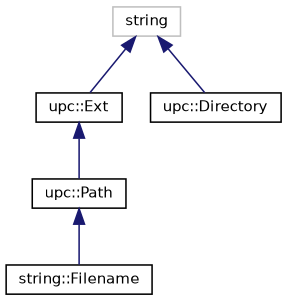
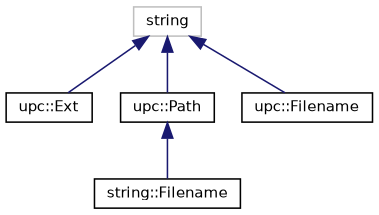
node "upc::Directory": label "upc::Directory" -> "upc::Filename"
edge "upc::Path" -> "upc::Ext": now "upc::Path" -> "string"
